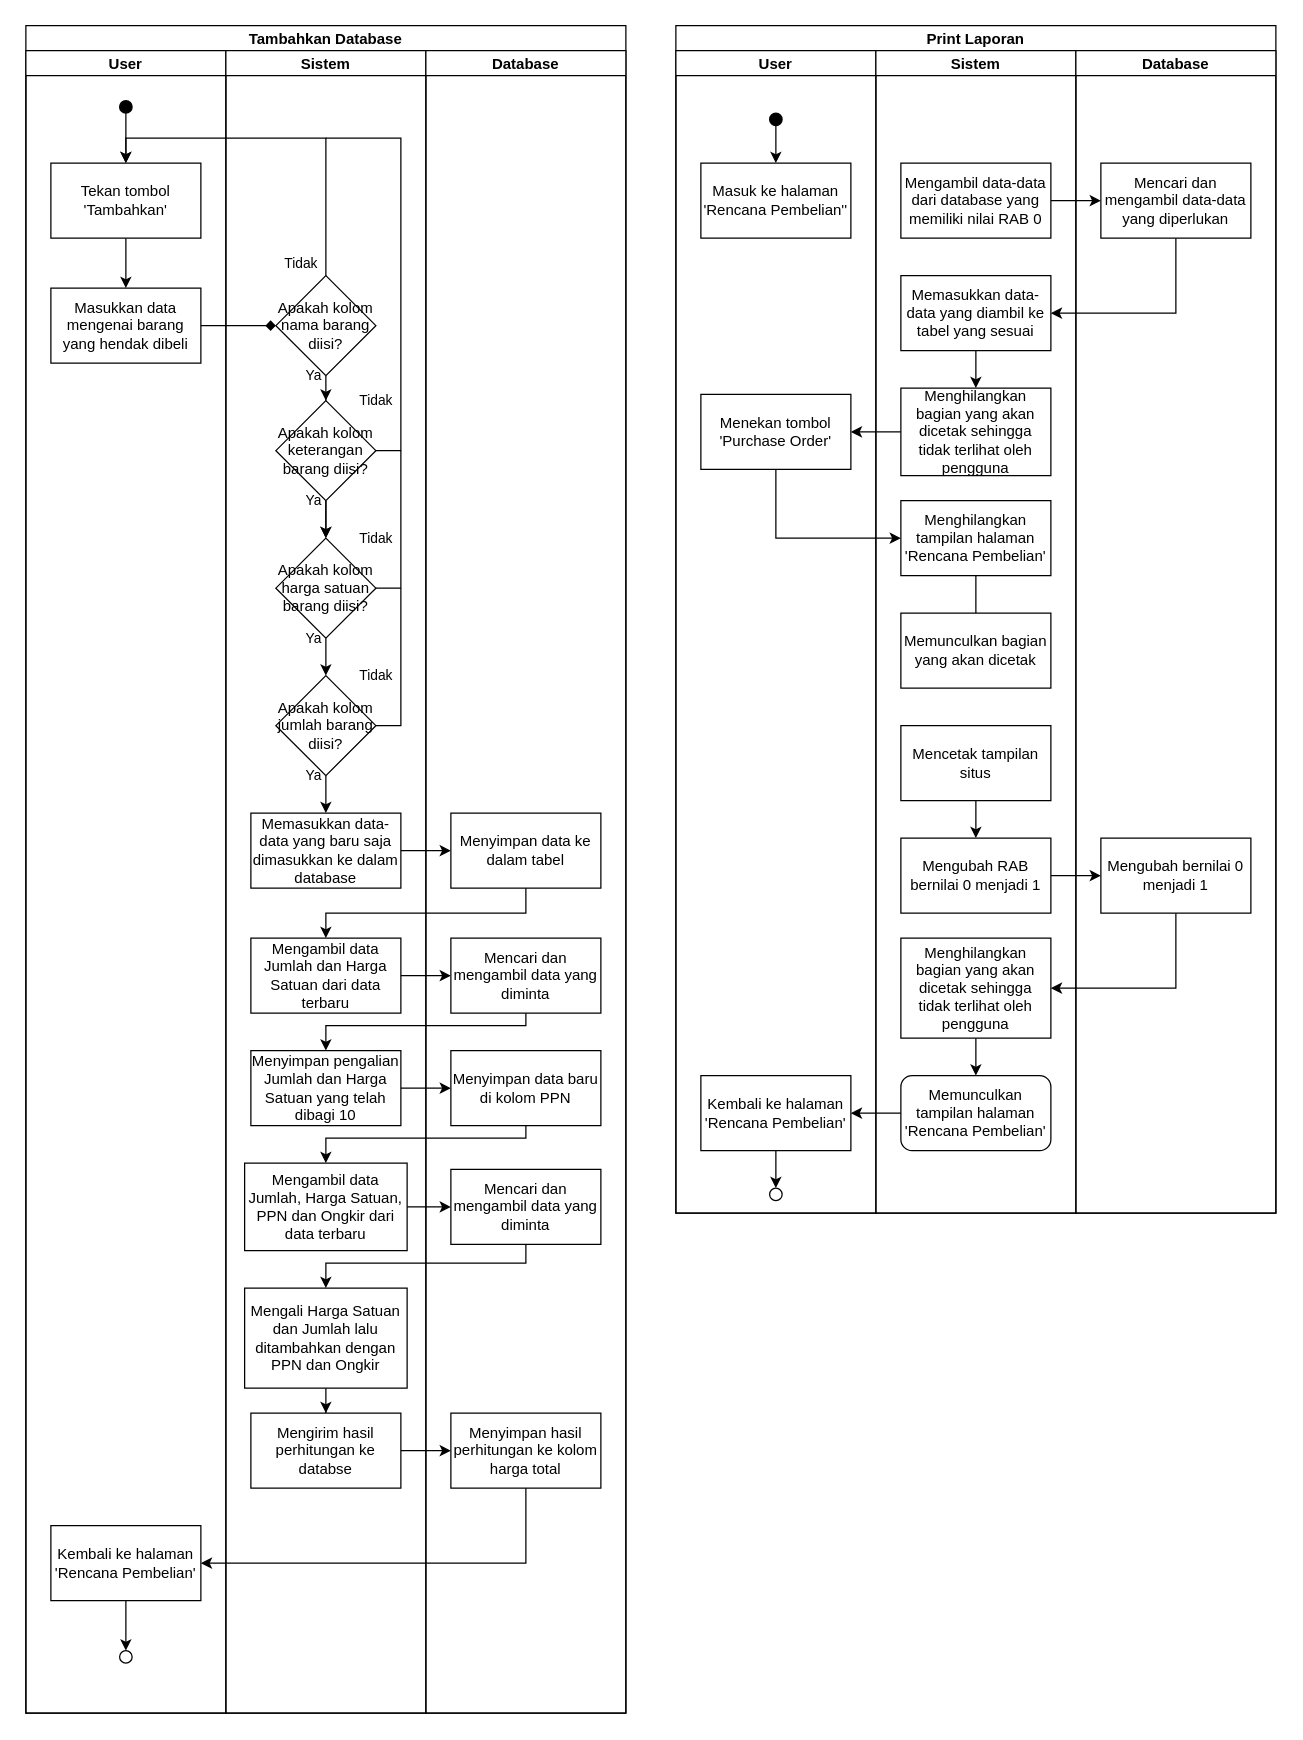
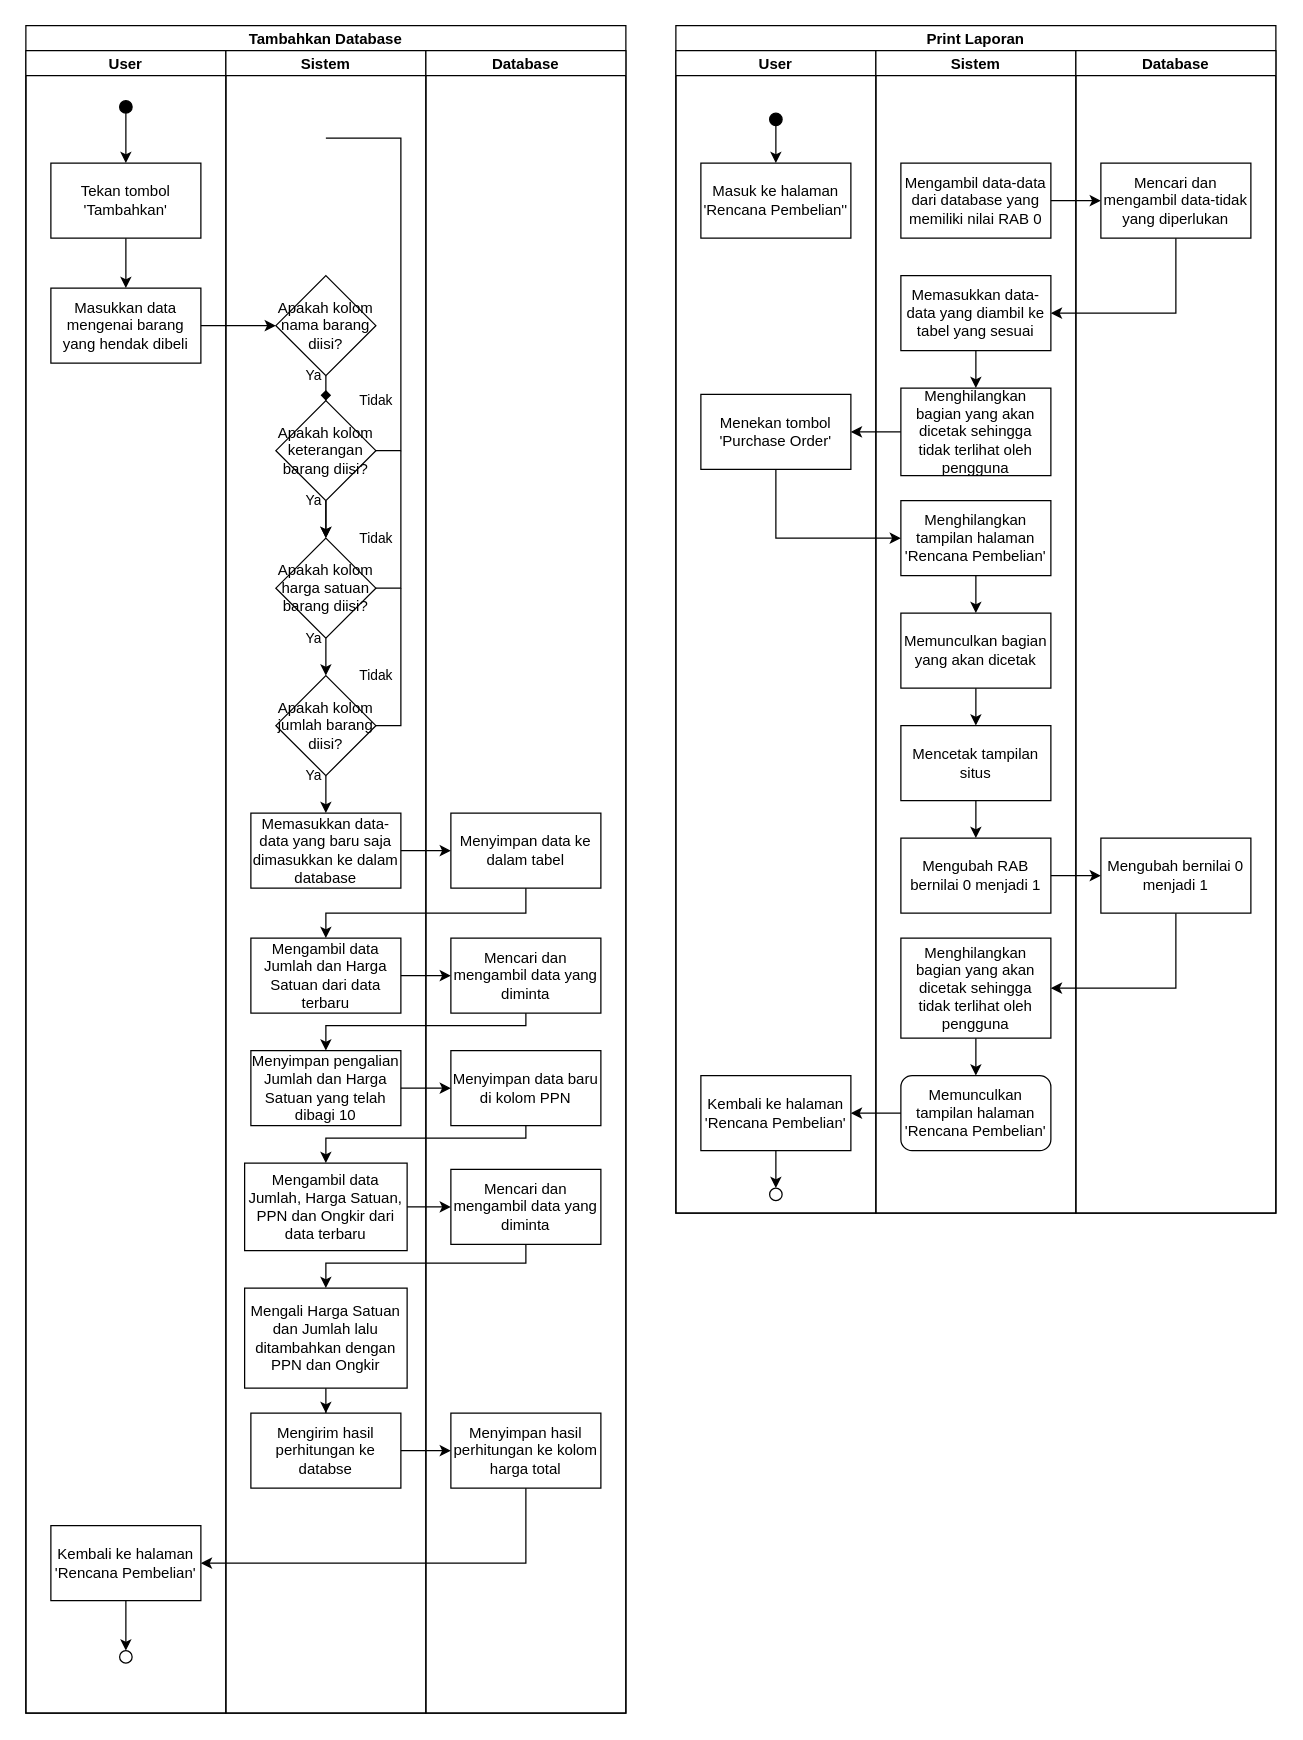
edge "Apakah kolom nama barang diisi?" -> "Tekan tombol 'Tambahkan'": removed, label "Tidak"
node "Mencari dan mengambil data-data yang diperlukan": label "Mencari dan mengambil data-data yang diperlukan" -> "Mencari dan mengambil data-tidak yang diperlukan"
edge "Masukkan data mengenai barang yang hendak dibeli" -> "Apakah kolom nama barang diisi?": arrowhead diamond -> classic
edge "Apakah kolom nama barang diisi?" -> "Apakah kolom keterangan barang diisi?": arrowhead classic -> diamond
edge "Menghilangkan tampilan halaman 'Rencana Pembelian'" -- "Memunculkan bagian yang akan dicetak": arrowhead none -> classic
edge "Memunculkan bagian yang akan dicetak" -> "Mencetak tampilan situs": added
